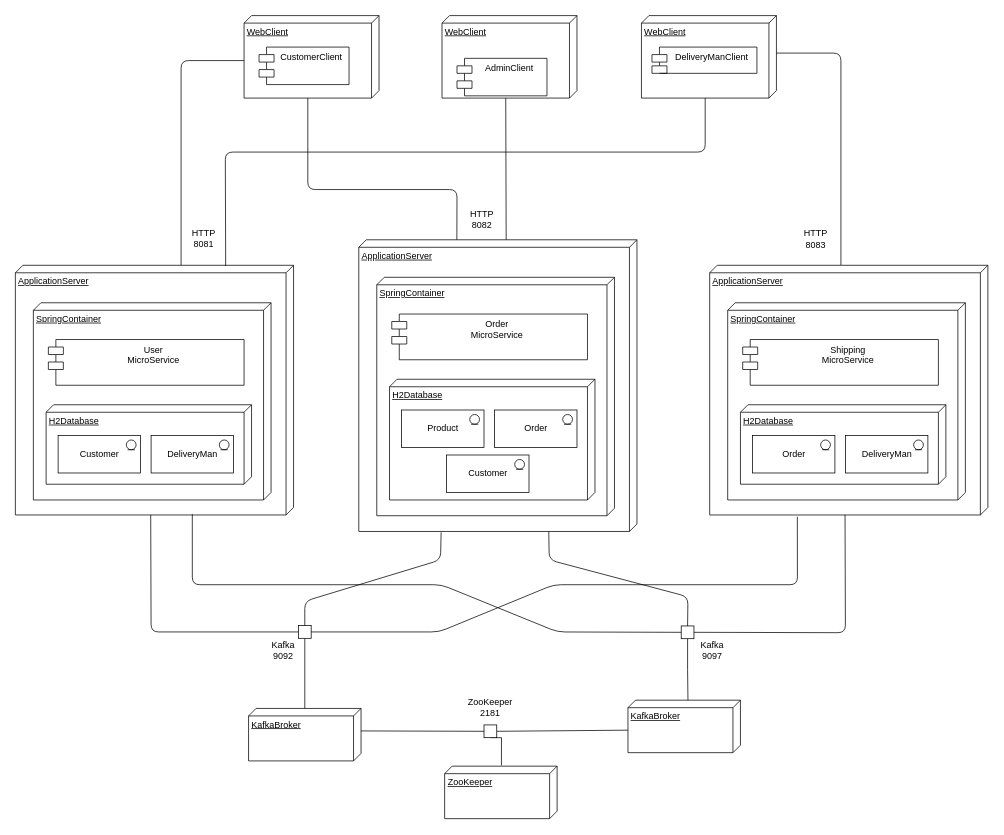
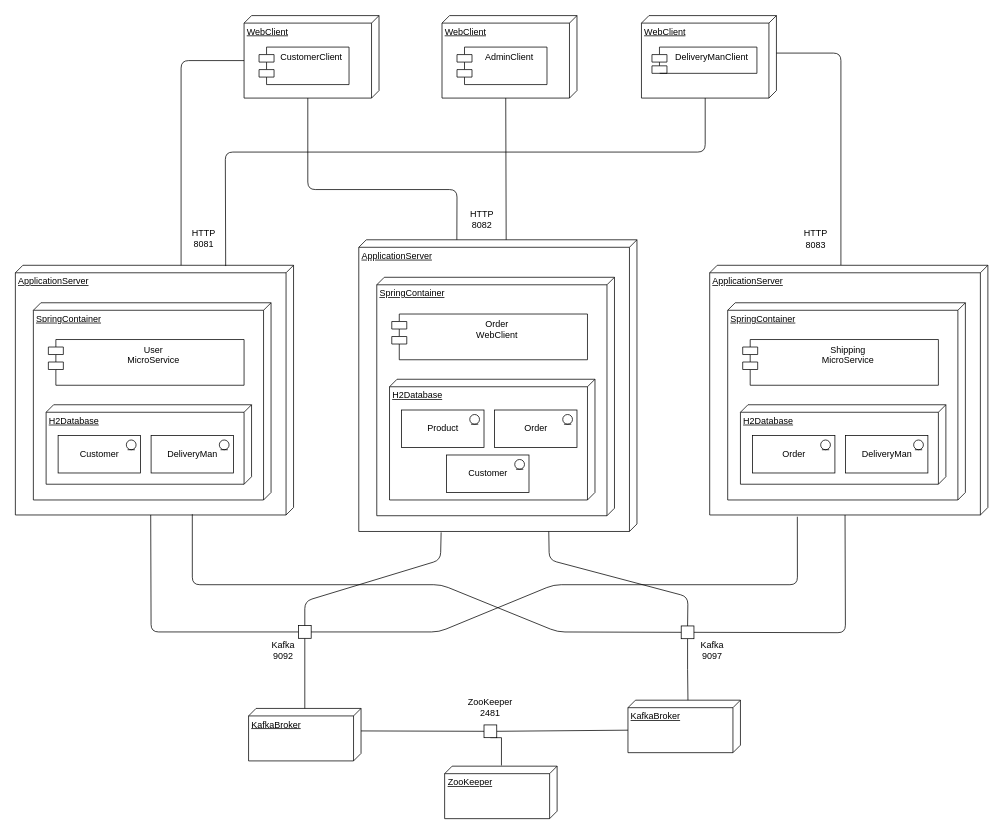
node "AdminClient": moved (502, 77) -> (502, 66)
node "Order MicroService": label "Order MicroService" -> "Order WebClient"
node "ZooKeeper 2181": label "ZooKeeper 2181" -> "ZooKeeper 2481"
